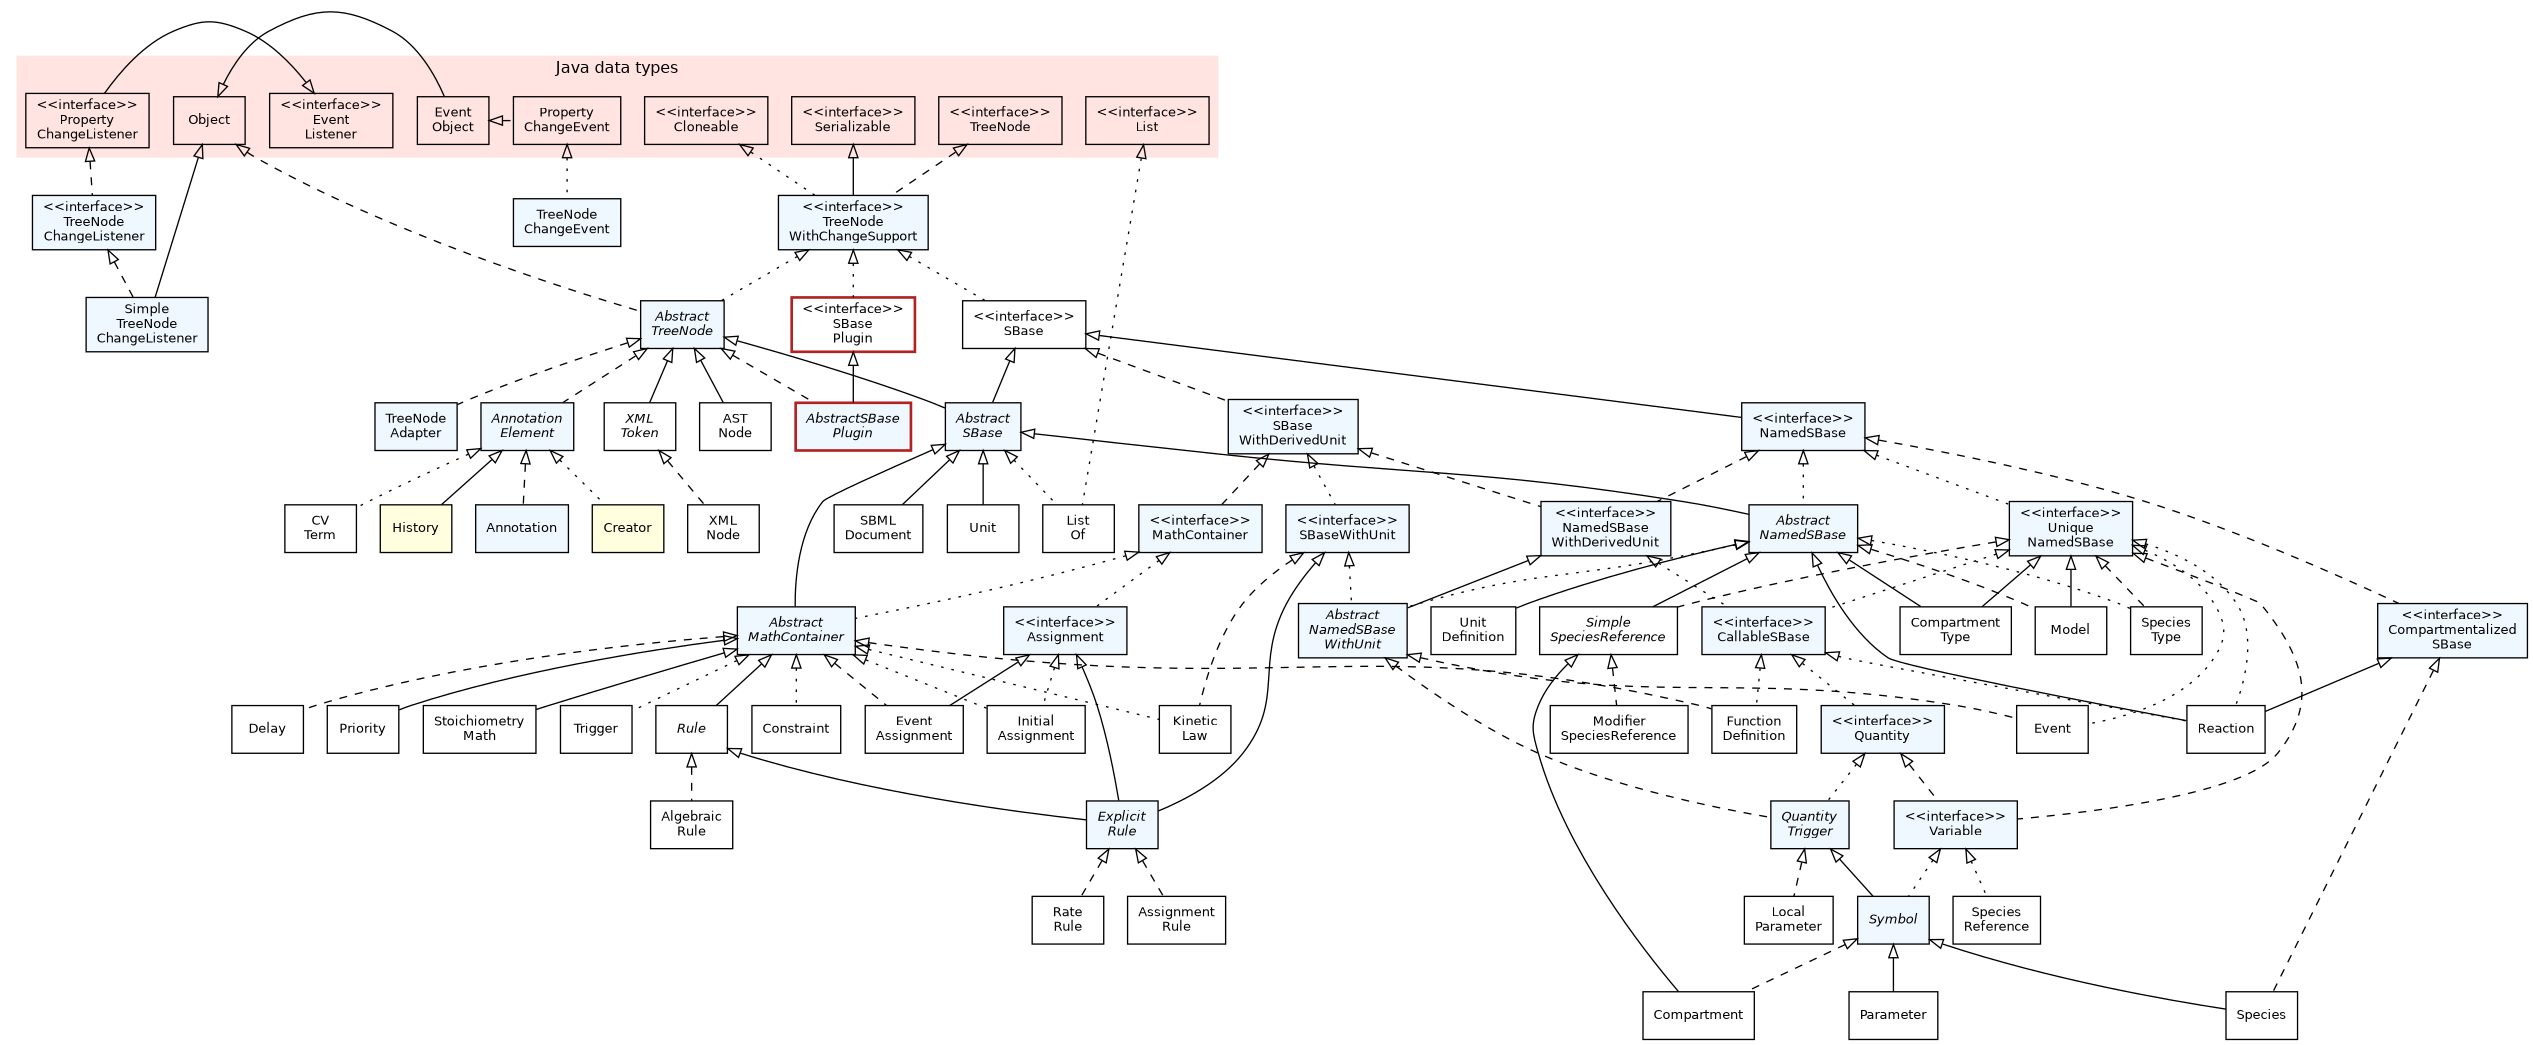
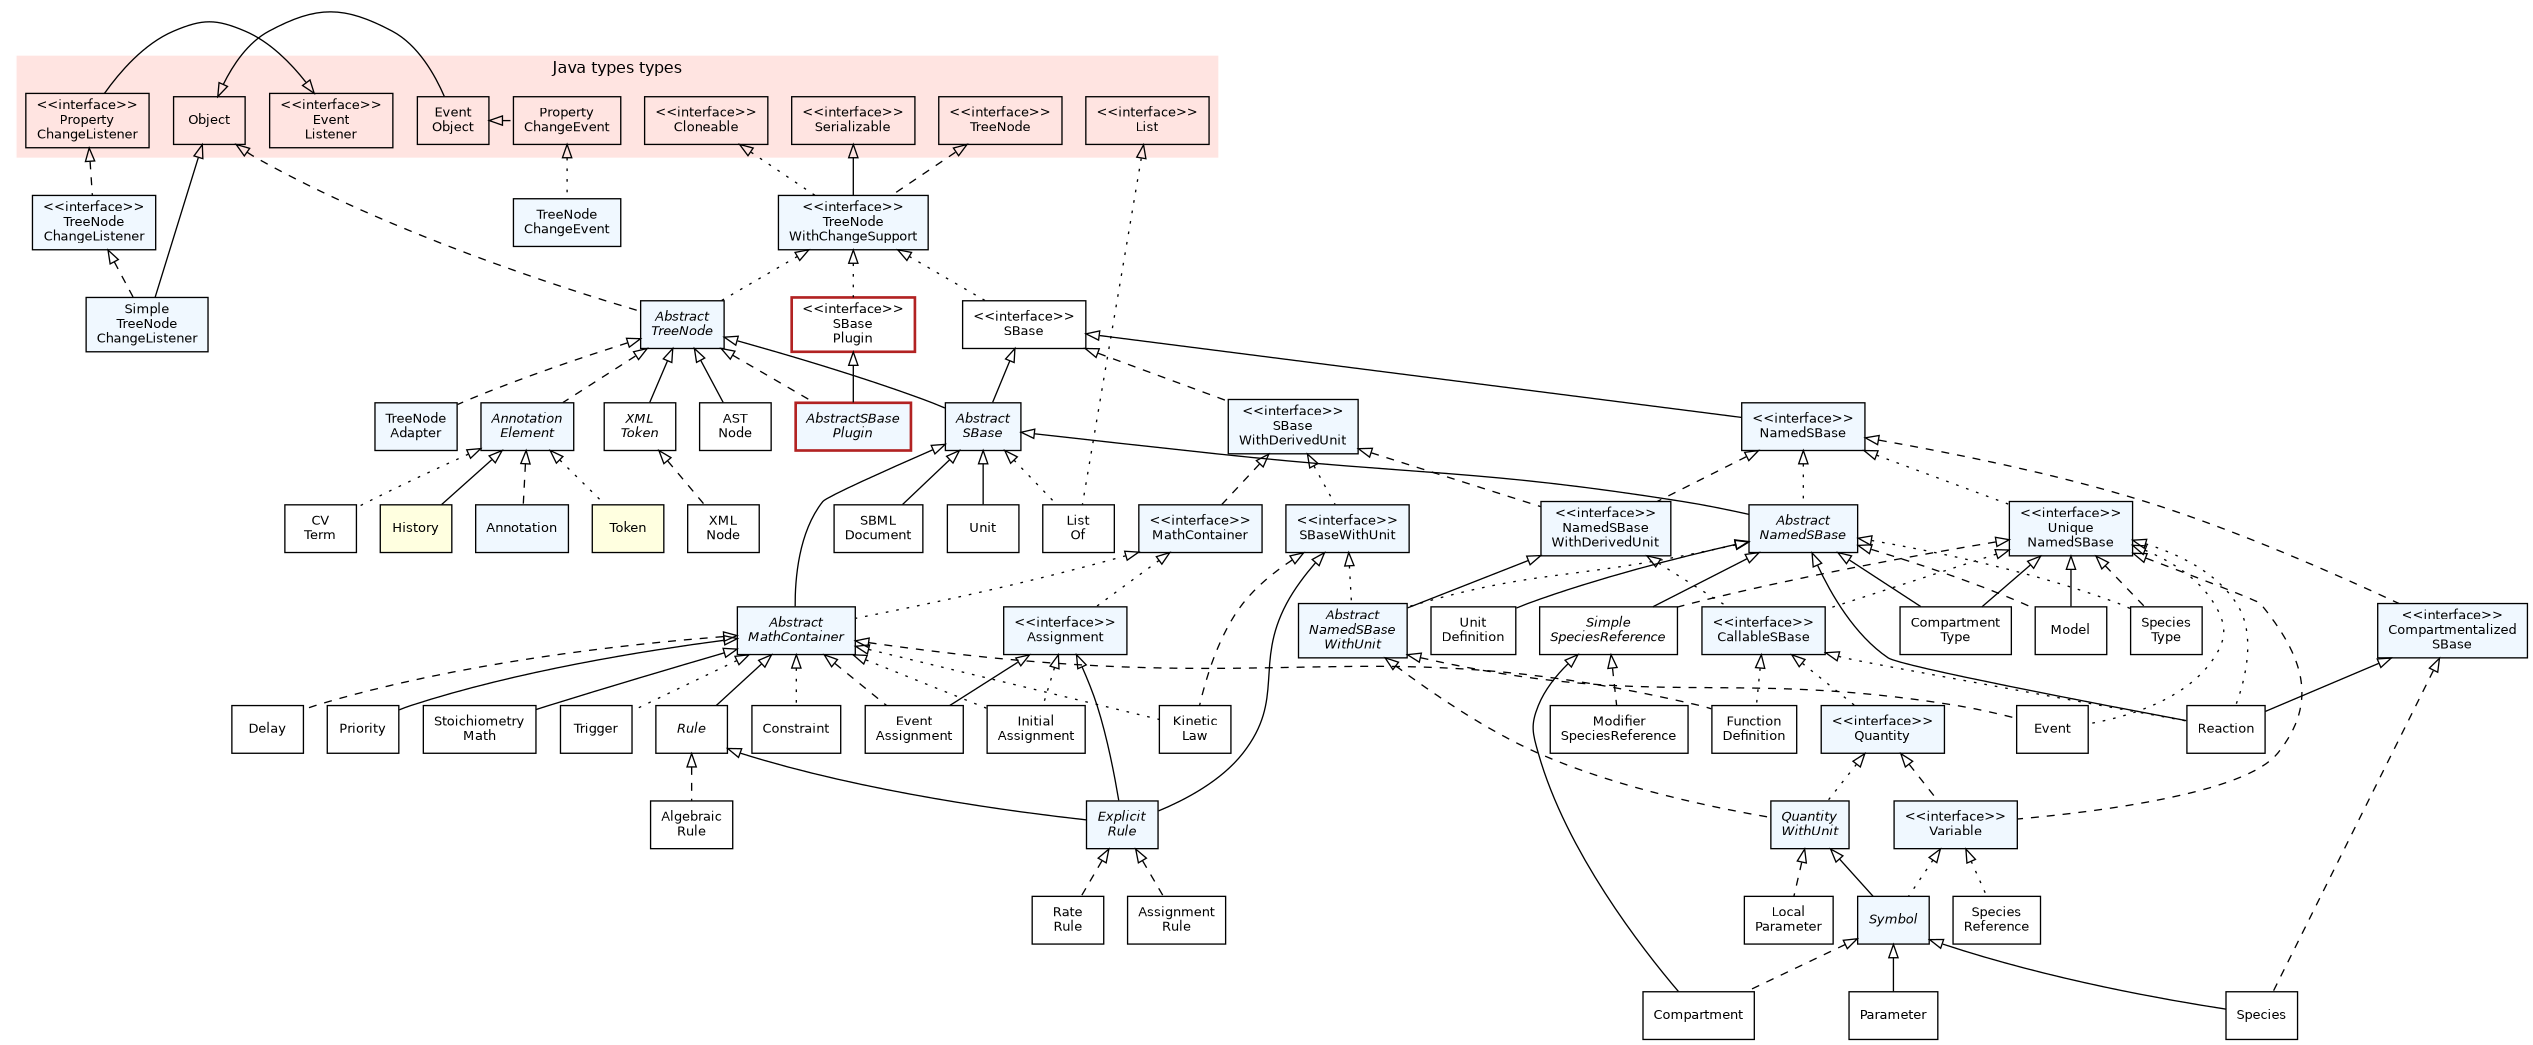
cluster "Java data types": label "Java data types" -> "Java types types"
node "Creator": label "Creator" -> "Token"
node "Quantity": text "Trigger" -> "WithUnit"
